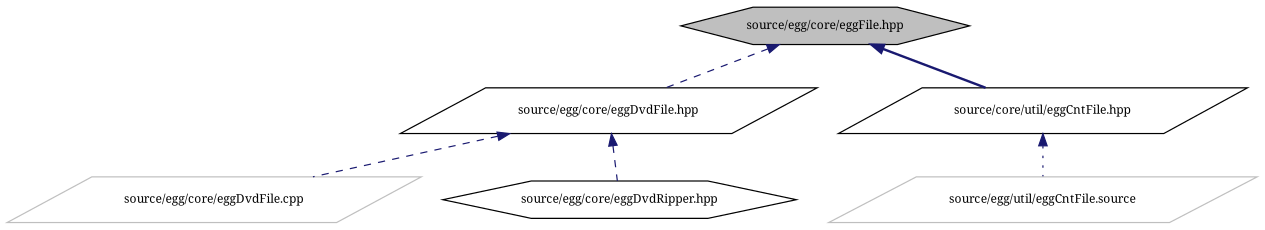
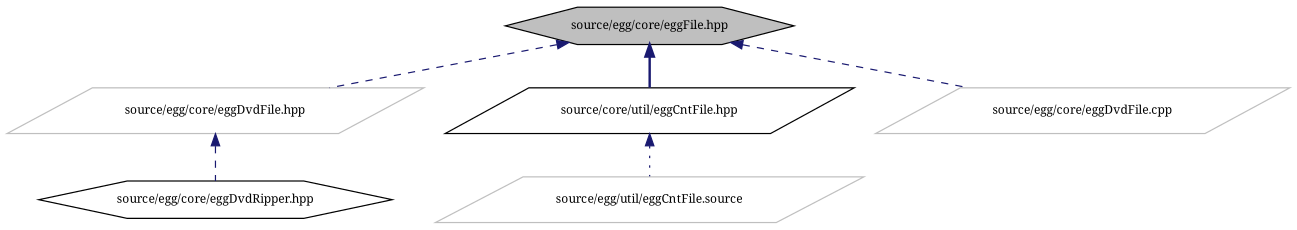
node "source/egg/core/eggDvdFile.hpp": color black -> grey75
edge "source/egg/core/eggDvdFile.cpp" -> "source/egg/core/eggDvdFile.hpp": now "source/egg/core/eggDvdFile.cpp" -> "source/egg/core/eggFile.hpp"
